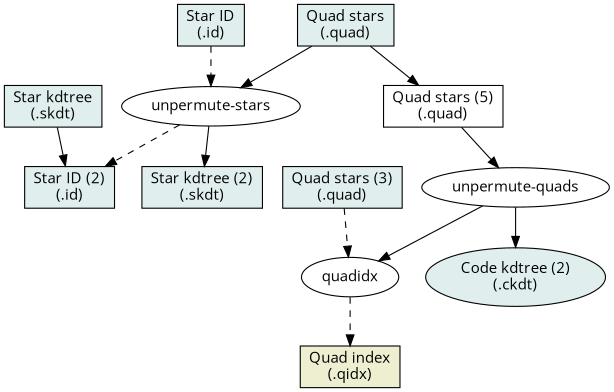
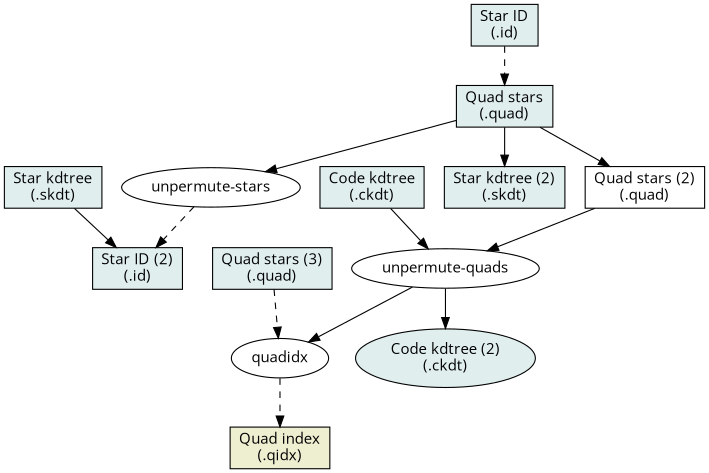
edge "Star ID (.id)" -- "unpermute-stars": now "Star ID (.id)" -- "Quad stars (.quad)"
node "Quad stars (5) (.quad)": label "Quad stars (5) (.quad)" -> "Quad stars (2) (.quad)"
edge "unpermute-stars" -- "Star kdtree (2) (.skdt)": now "Quad stars (.quad)" -- "Star kdtree (2) (.skdt)"
node "Code kdtree (.ckdt)": added
